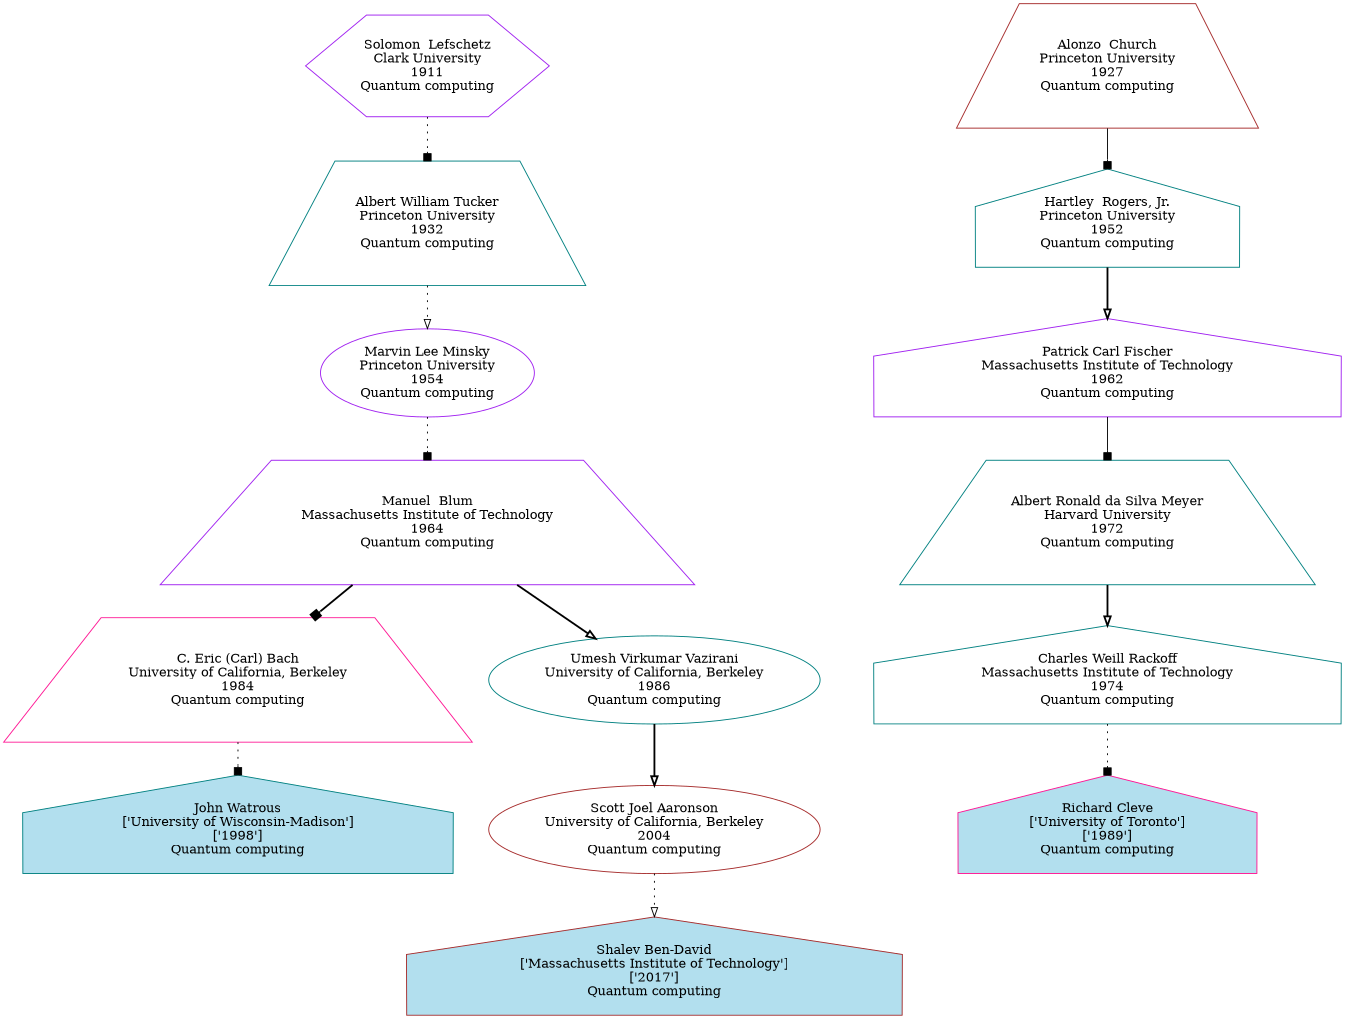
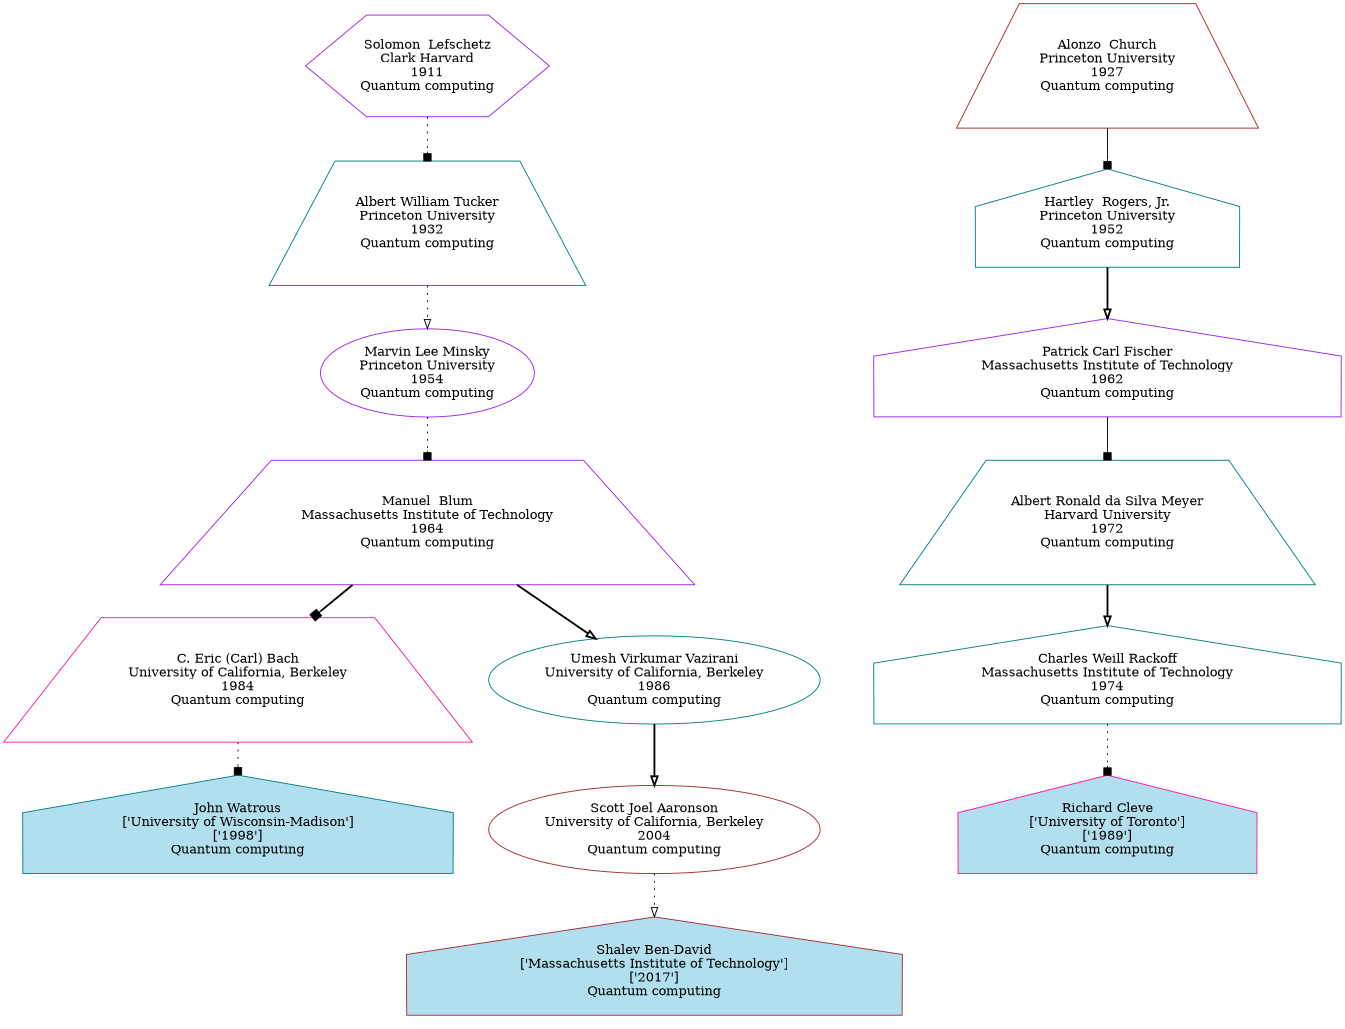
node "Solomon  Lefschetz Clark University 1911 Quantum computing": label "Solomon  Lefschetz Clark University 1911 Quantum computing" -> "Solomon  Lefschetz Clark Harvard 1911 Quantum computing"
